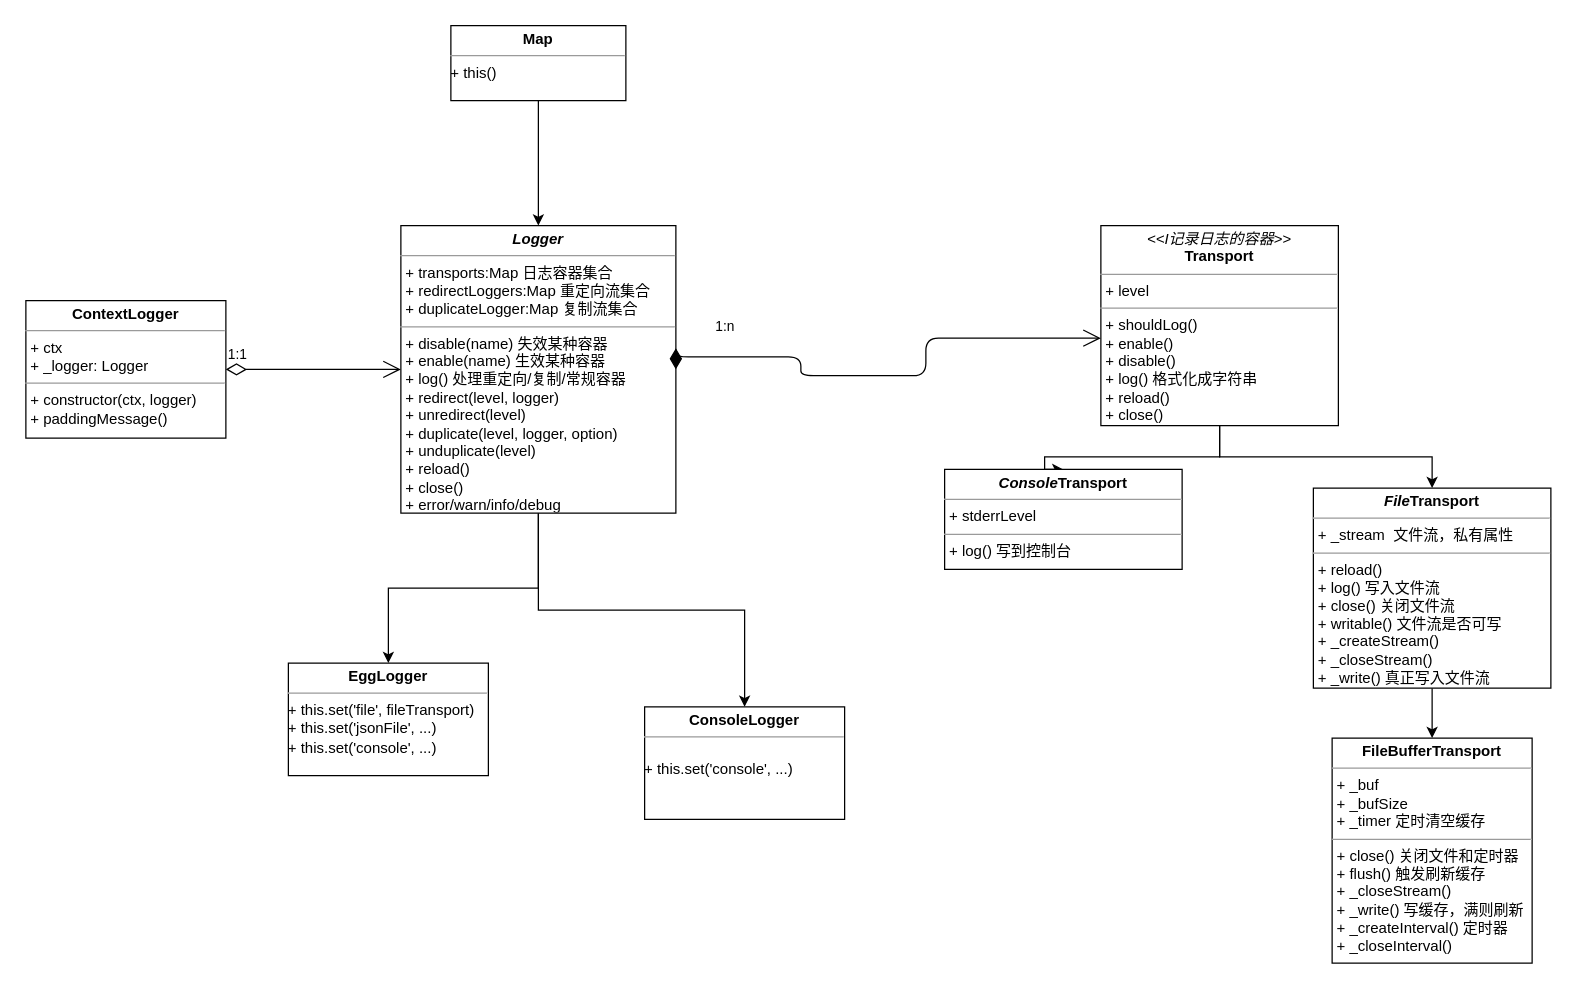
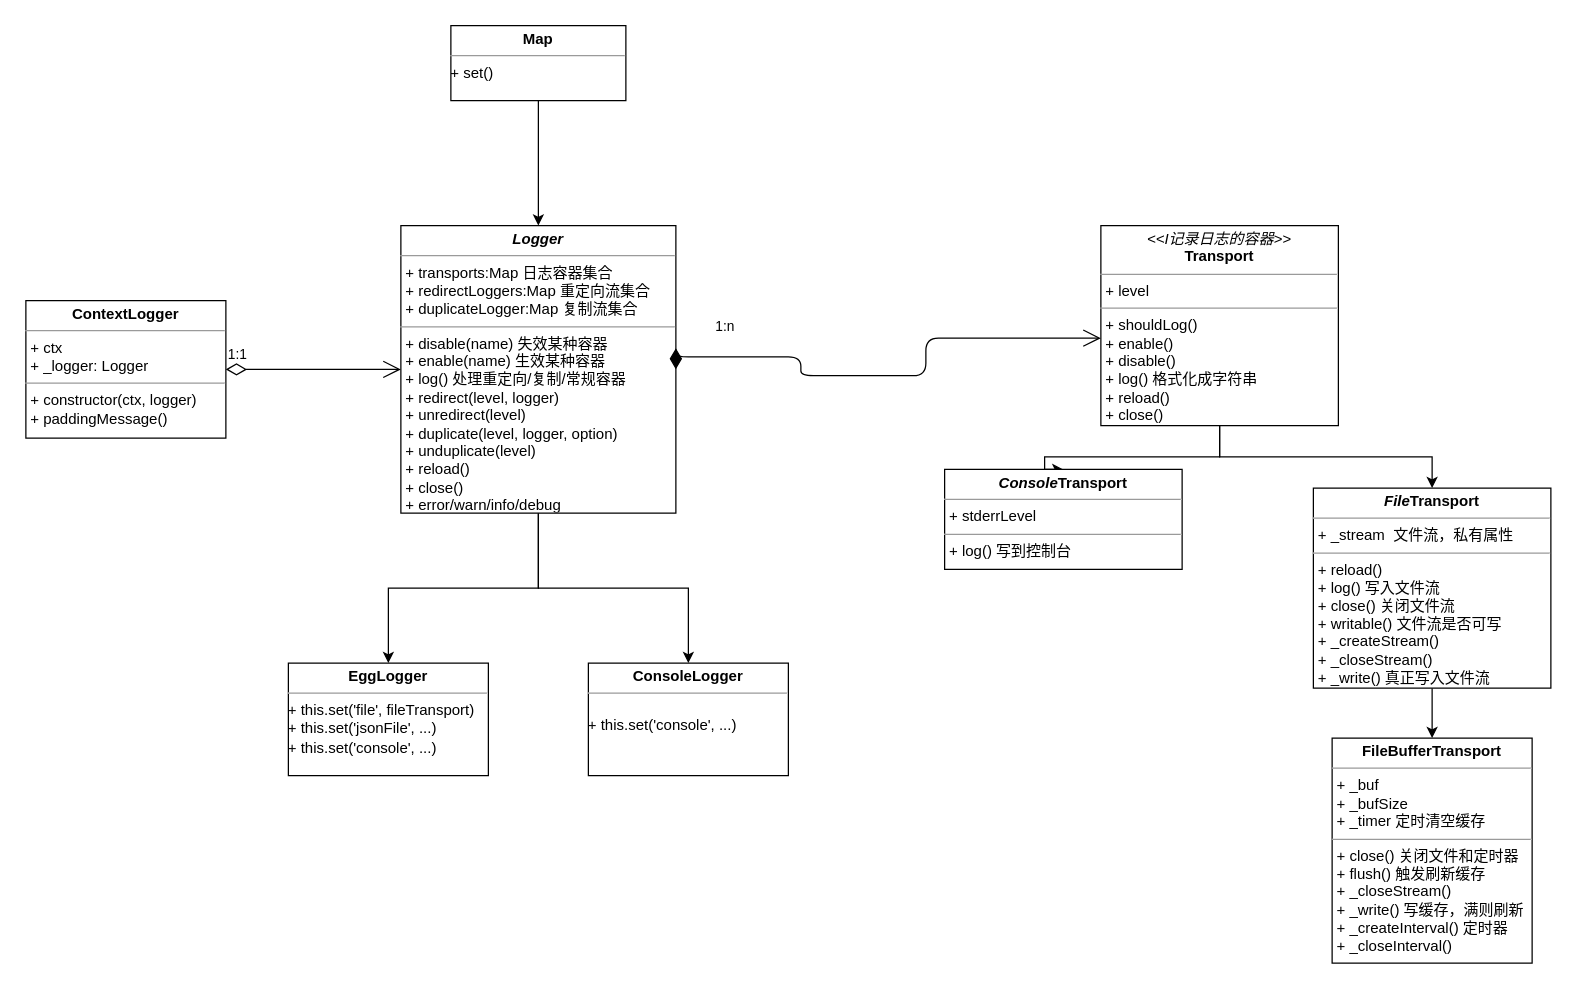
node "Map + this()": label "Map + this()" -> "Map + set()"
node "ConsoleLogger + this.set('console', ...)": moved (744, 763) -> (688, 719)
